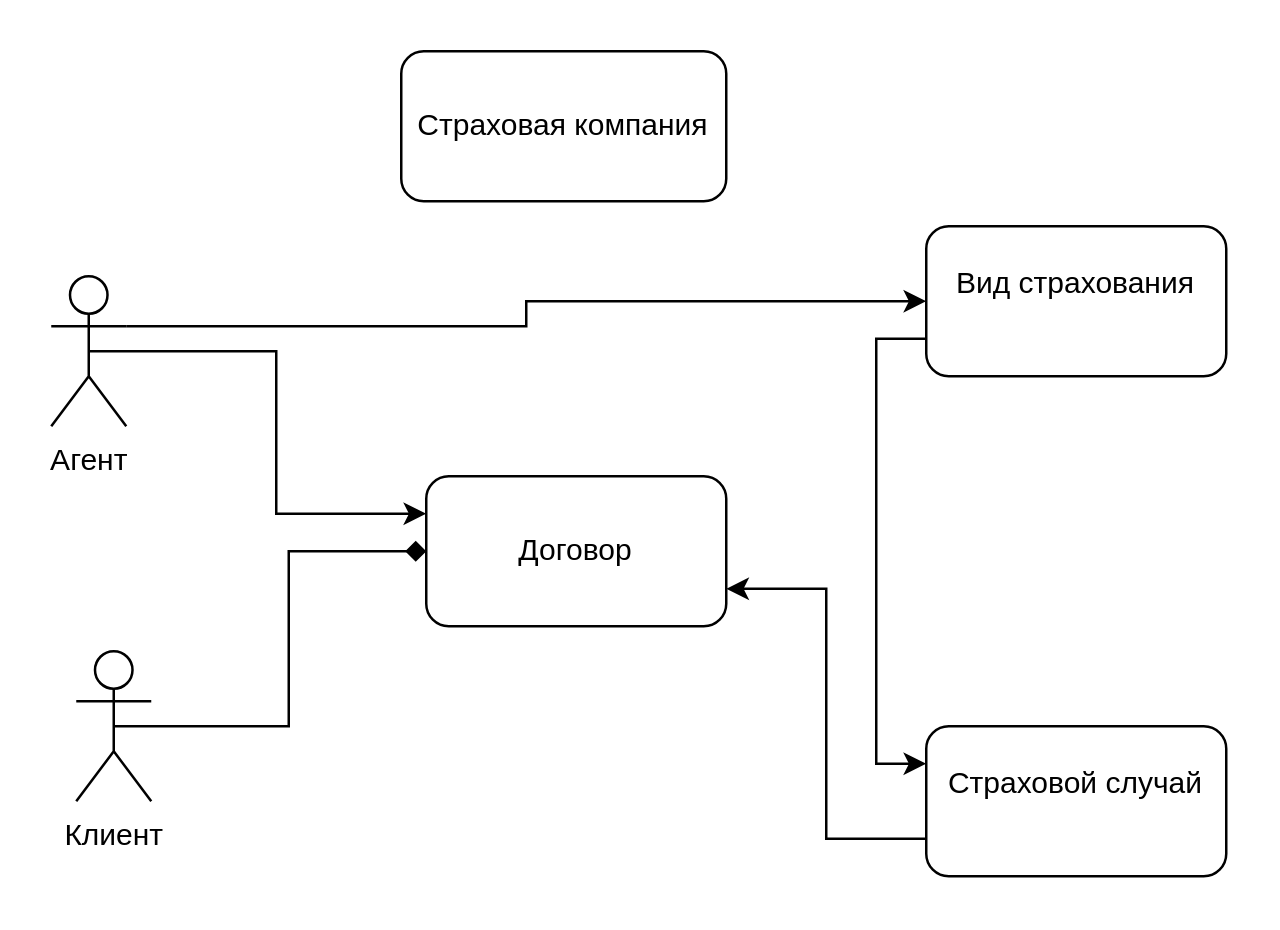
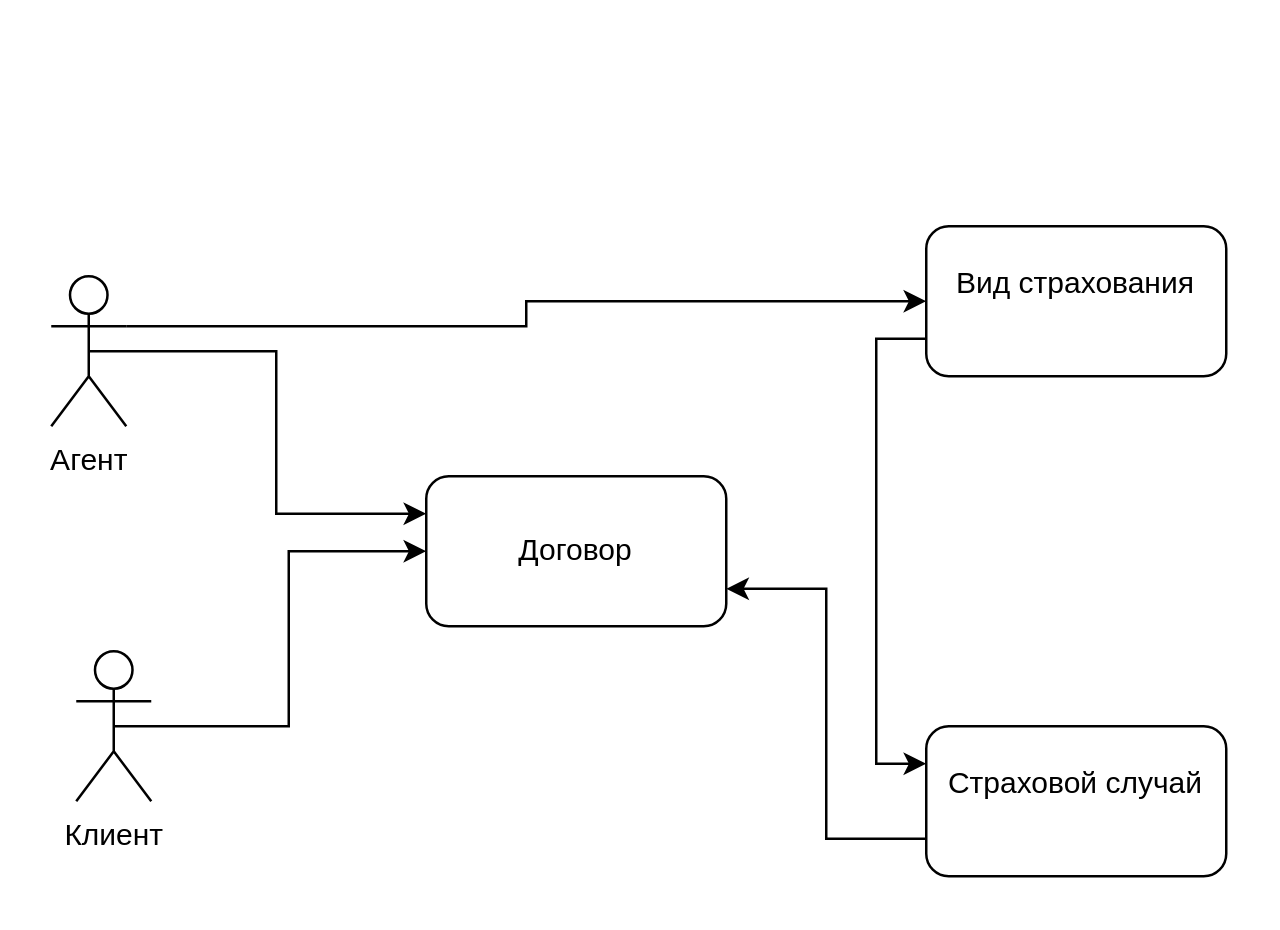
node "Страховая компания": removed
edge "Клиент" -> "Договор": arrowhead diamond -> classic
